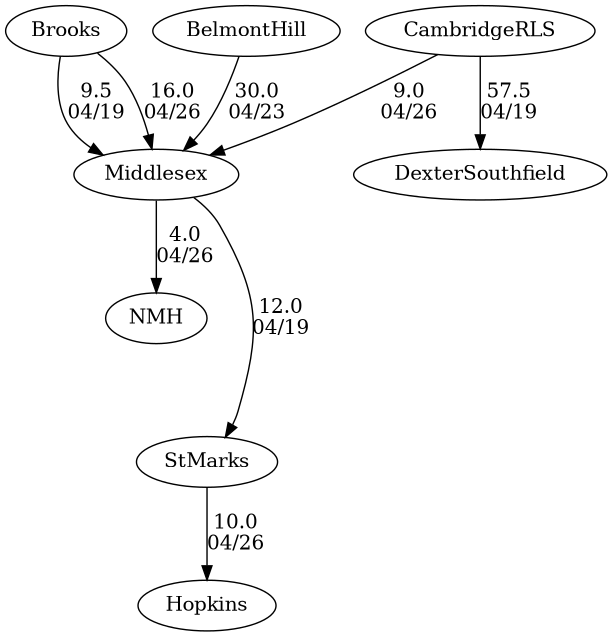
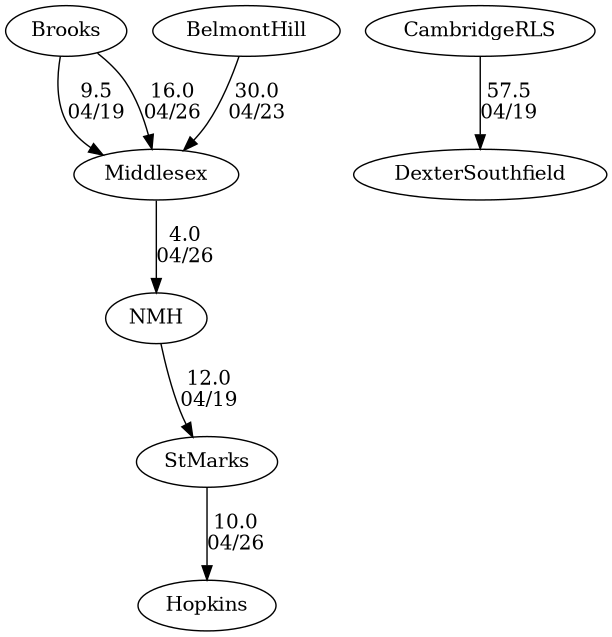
edge "CambridgeRLS" -> "Middlesex": removed, label "9.0 04/26"
edge "Middlesex" -> "StMarks": now "NMH" -> "StMarks"
